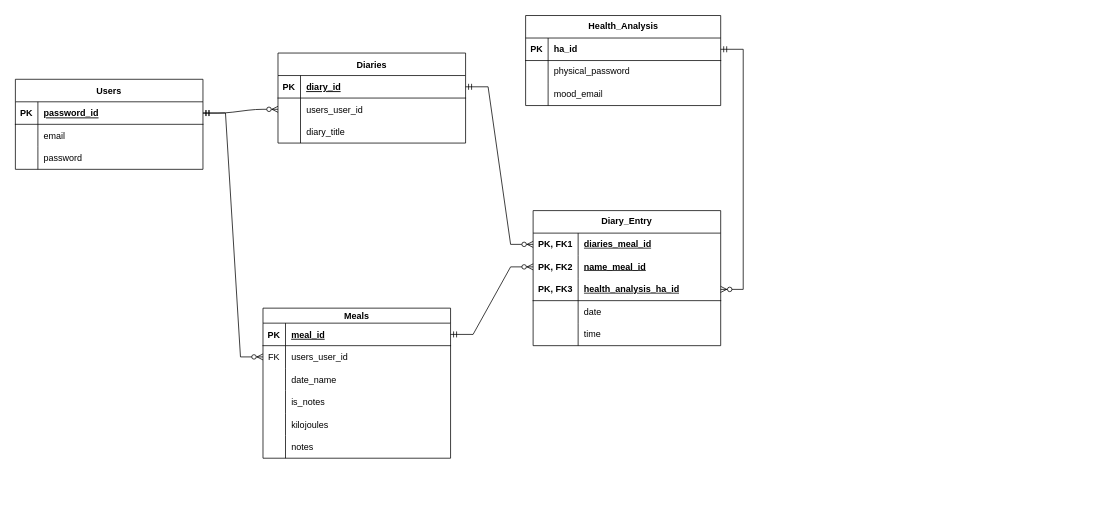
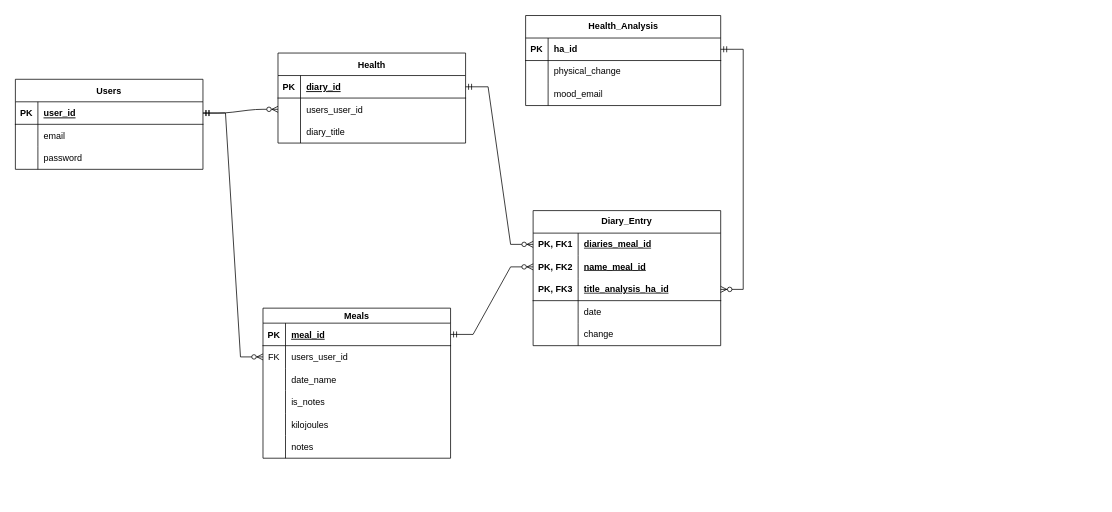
node "Diaries": label "Diaries" -> "Health"
node "physical_password": label "physical_password" -> "physical_change"
node "password_id": label "password_id" -> "user_id"
node "health_analysis_ha_id": label "health_analysis_ha_id" -> "title_analysis_ha_id"
node "time": label "time" -> "change"
